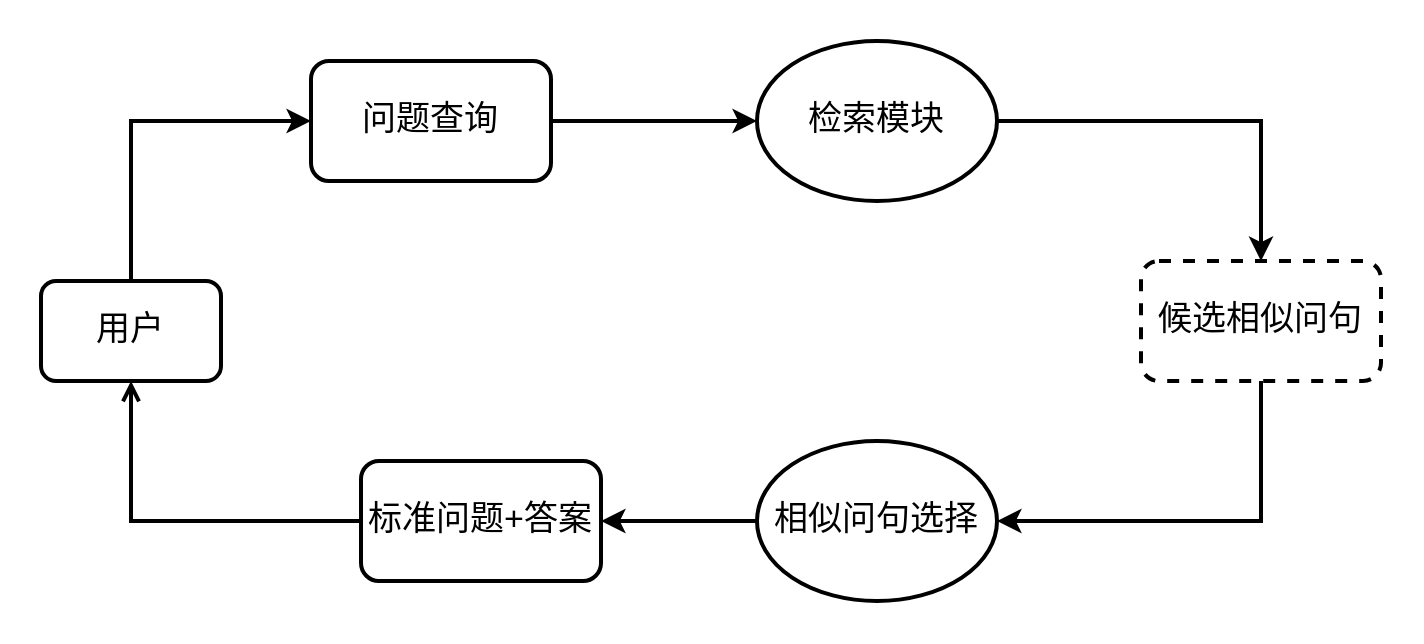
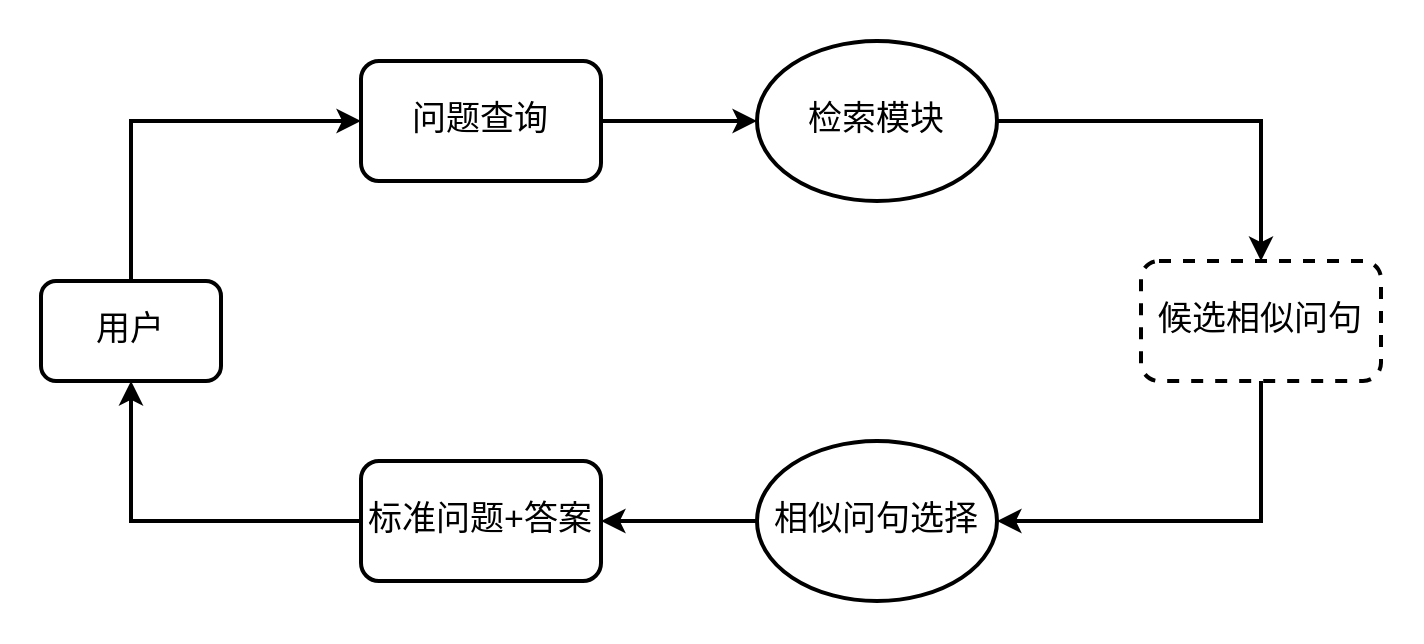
node "问题查询": moved (431, 121) -> (481, 121)
edge "标准问题+答案" -> "用户": arrowhead open -> classic
